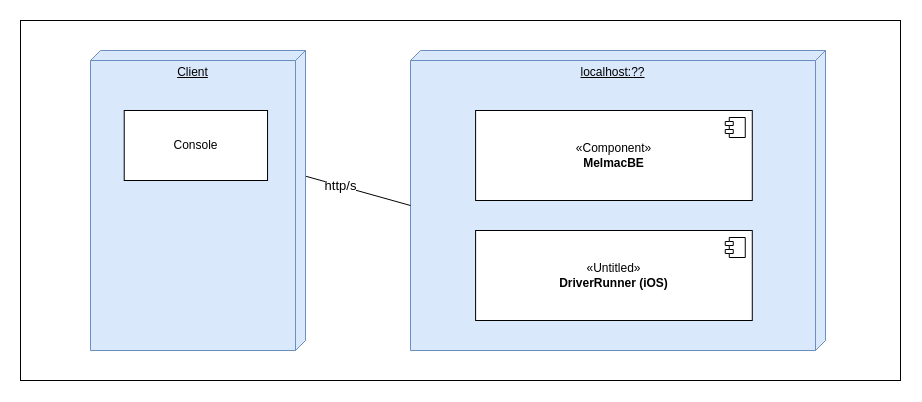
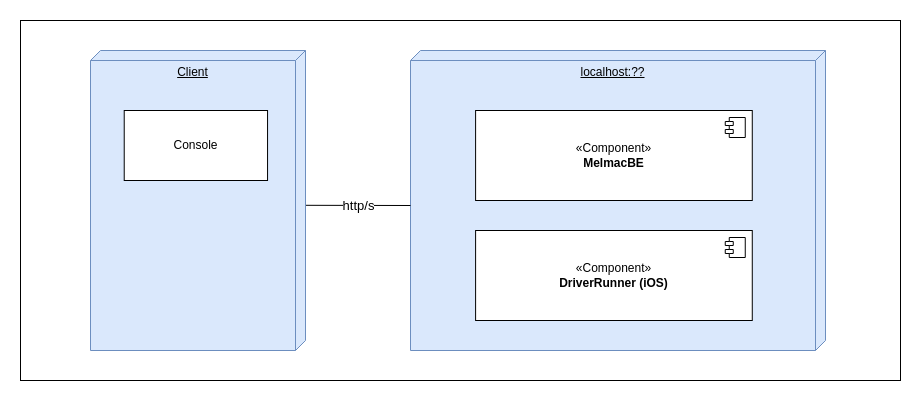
edge "Console" -- "localhost:??": now "Client" -- "localhost:??"
node "«Untitled» DriverRunner (iOS)": label "«Untitled» DriverRunner (iOS)" -> "«Component» DriverRunner (iOS)"
